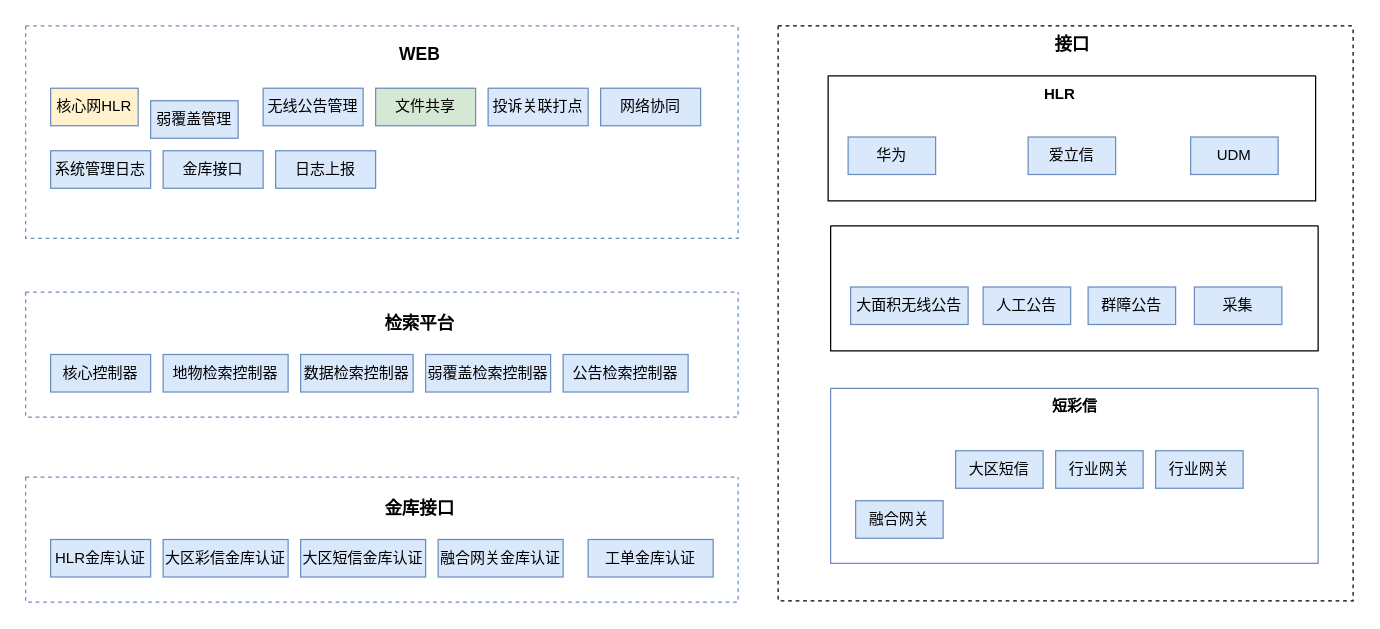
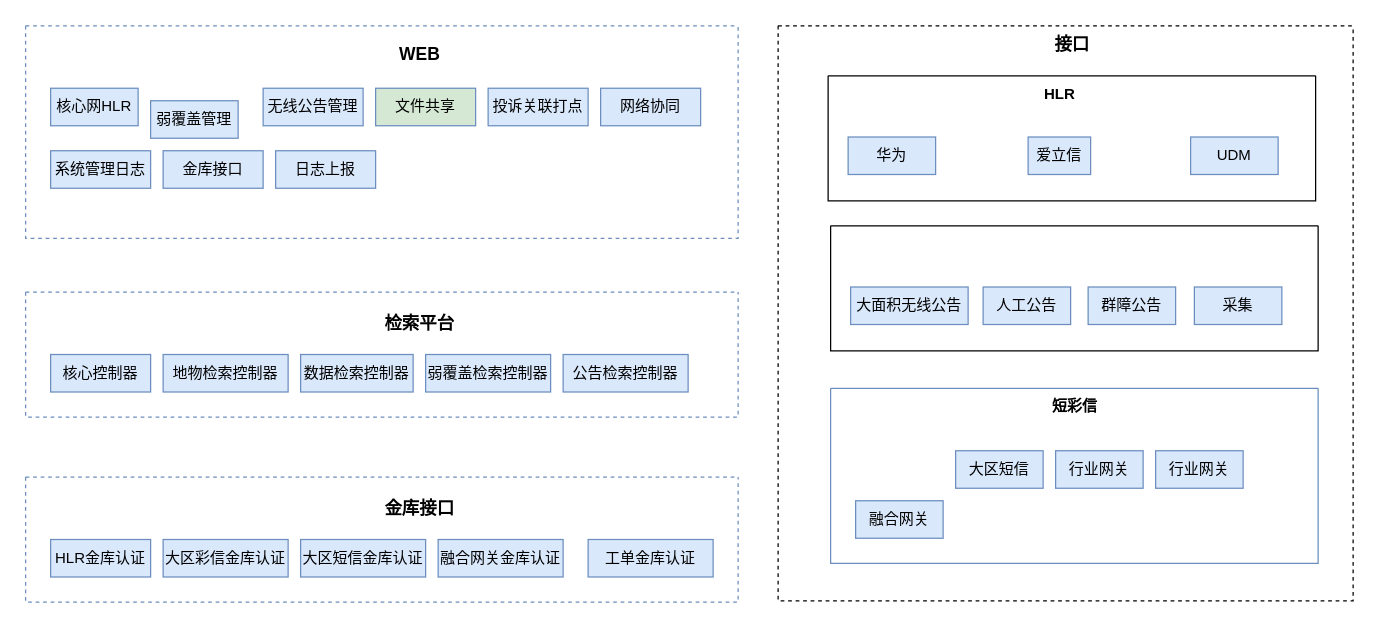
node "核心网HLR": fillcolor #fff2cc -> #dae8fc
node "爱立信": size 88x38 -> 63x38
